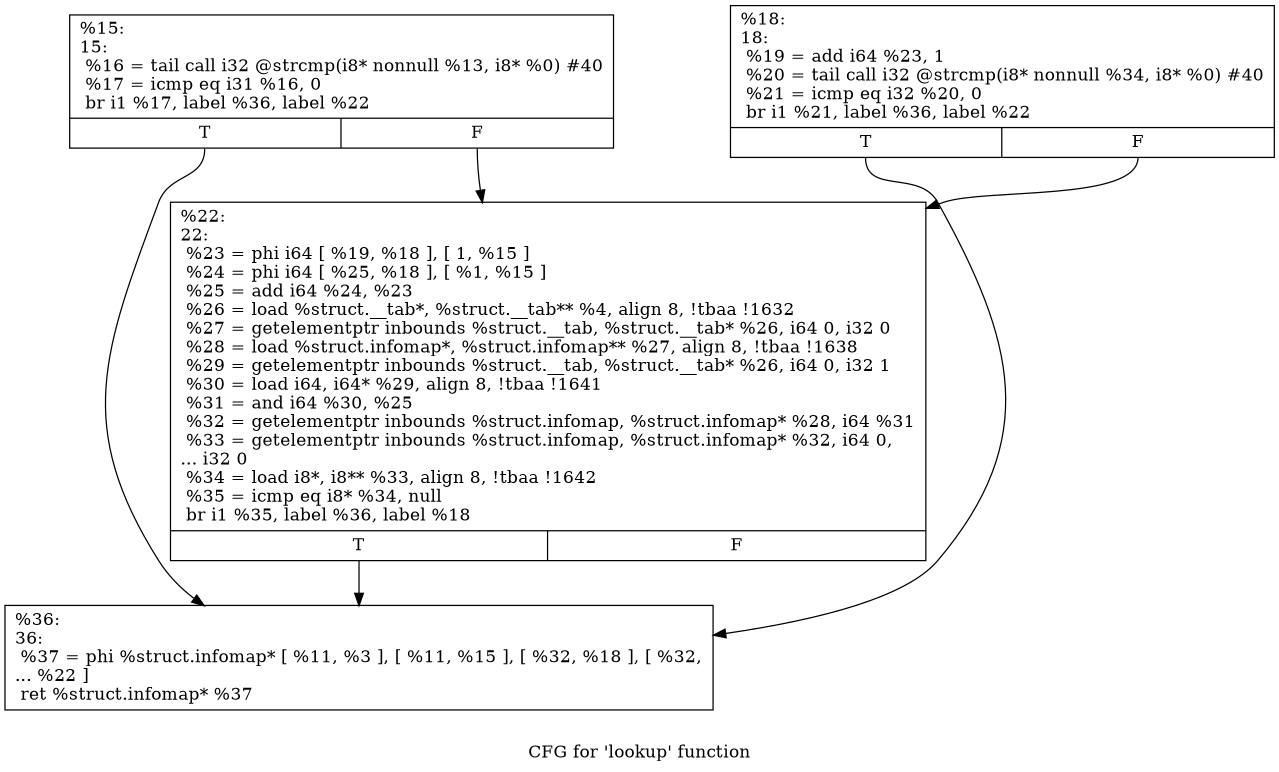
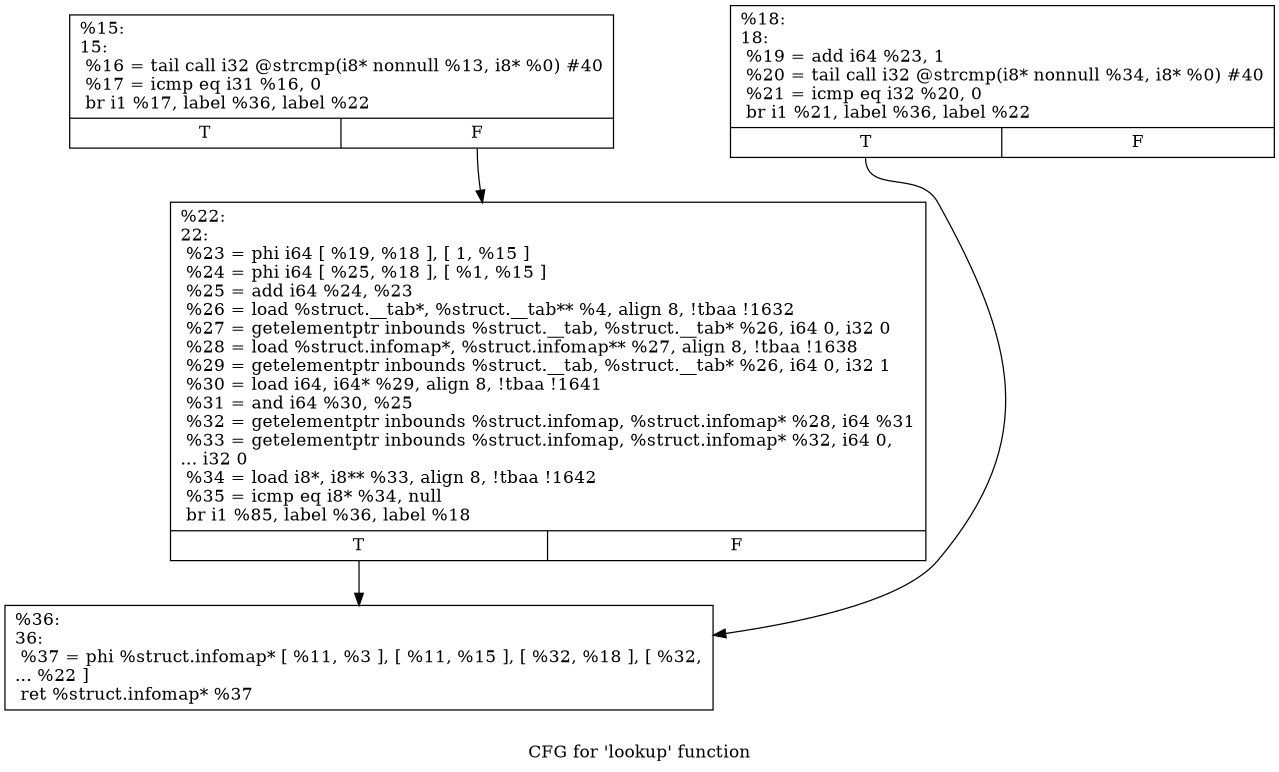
edge "%18:" -> "%22:": removed
edge "%15:" -> "%36:": removed
node "%22:": text "br i1 %35, label %36, label %18" -> "br i1 %85, label %36, label %18"
